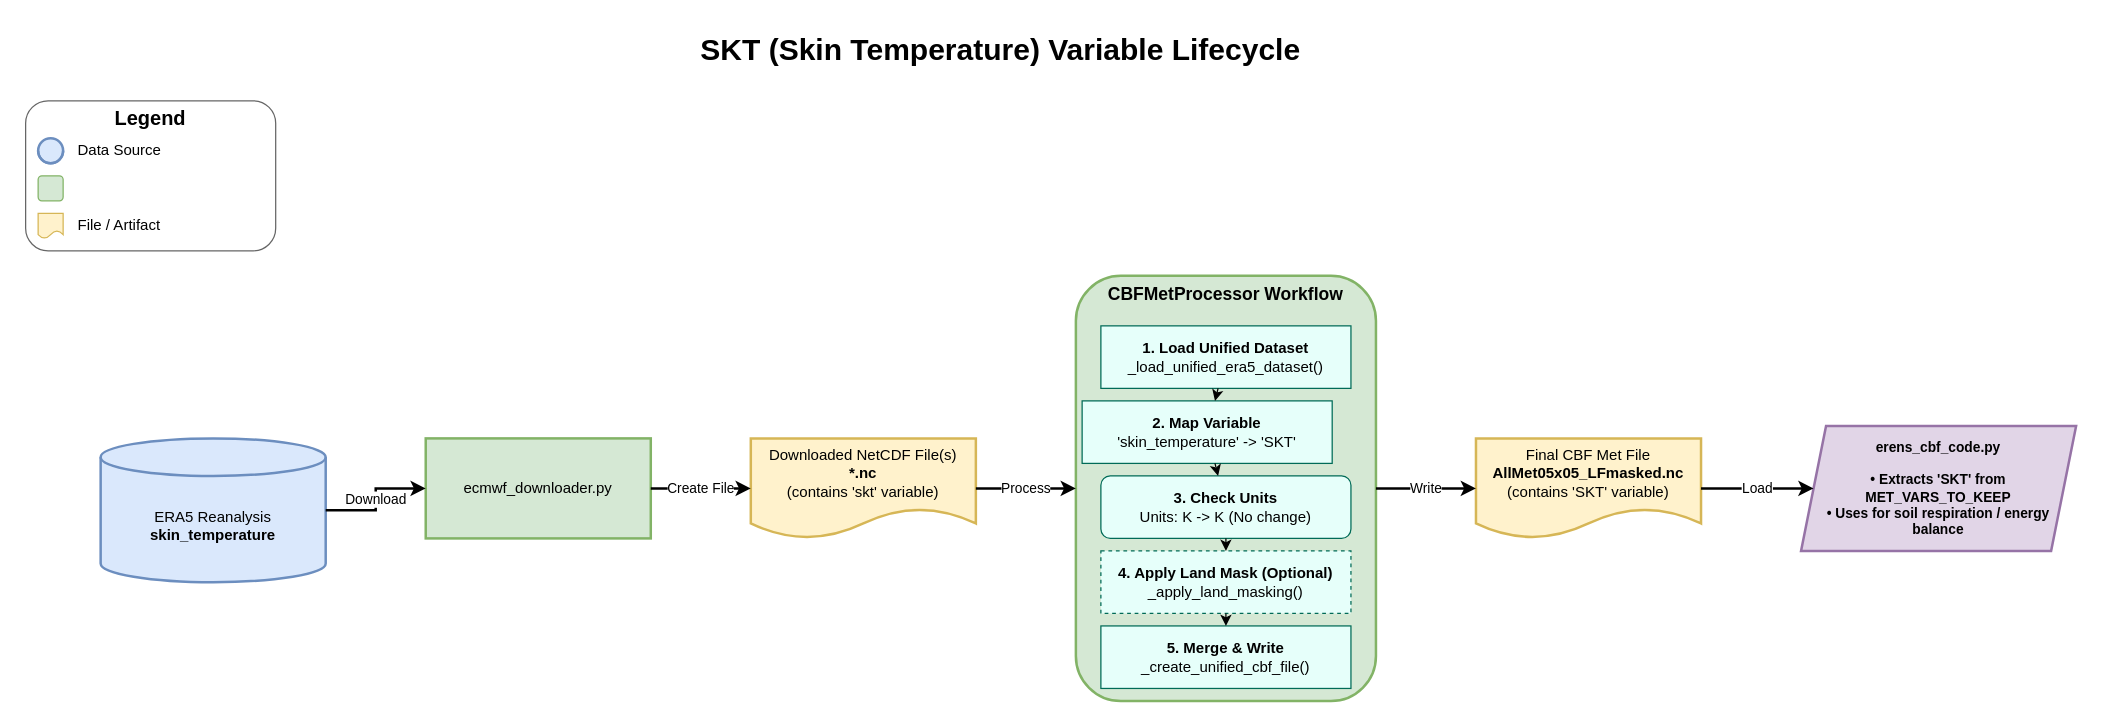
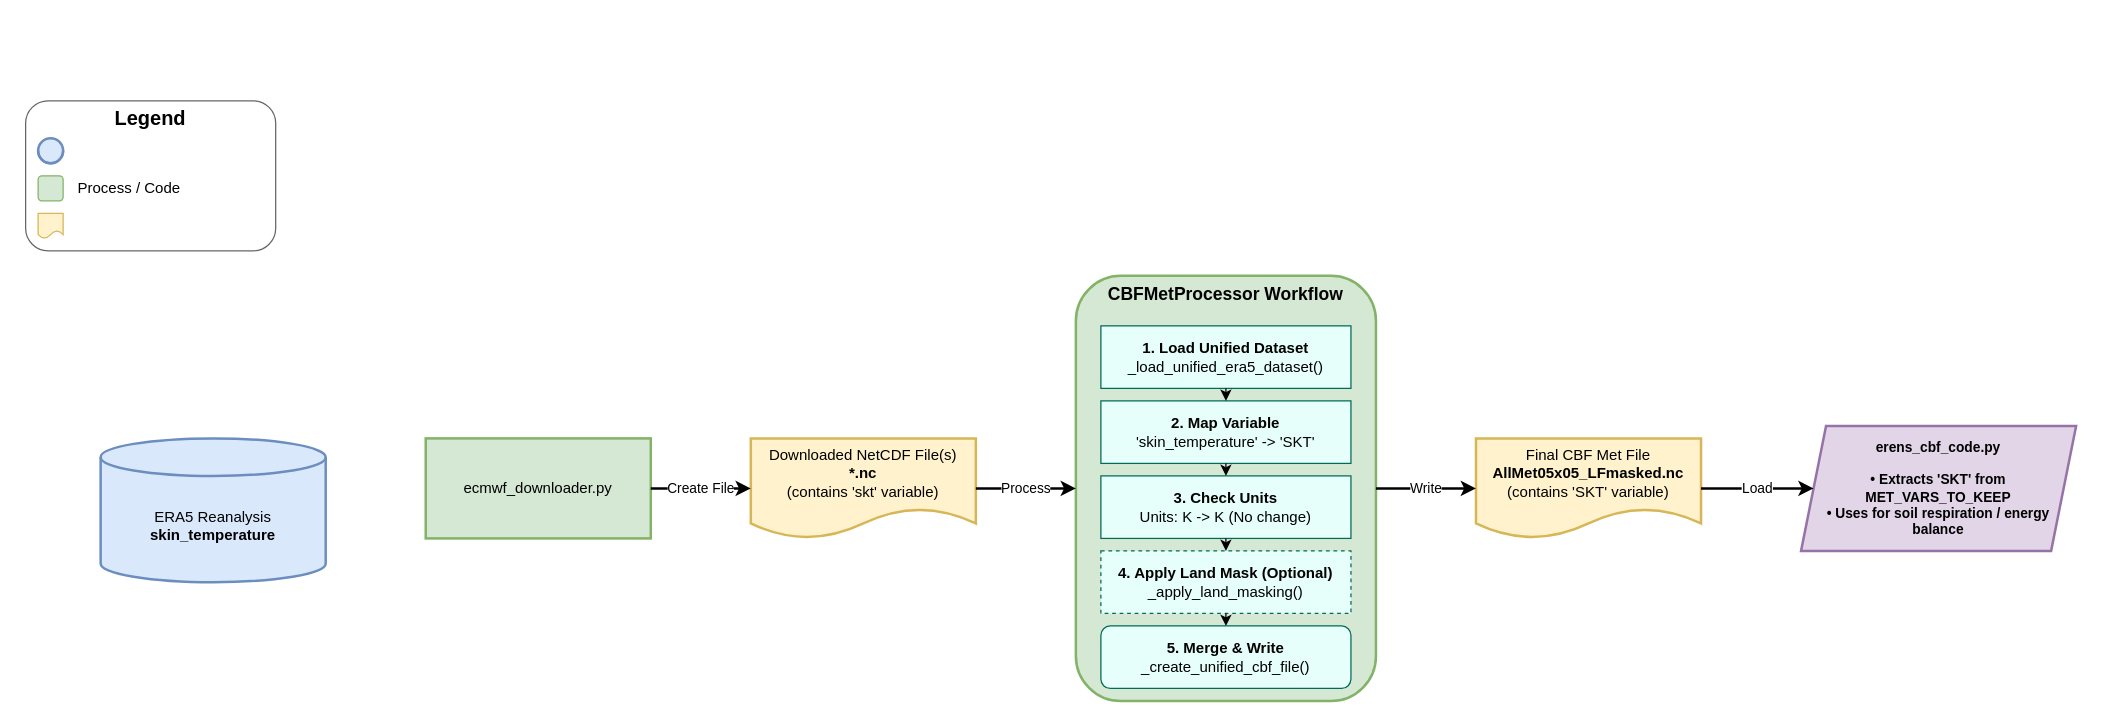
node "SKT (Skin Temperature) Variable Lifecycle": removed
node "Data Source": removed
node "Process / Code": added
node "File / Artifact": removed
node "2. Map Variable 'skin_temperature' -> 'SKT'": moved (1207, 432) -> (1226, 432)
edge "ERA5 Reanalysis skin_temperature" -> "ecmwf_downloader.py": removed, label "Download"
node "3. Check Units Units: K -> K (No change)": shape rounded rectangle -> rectangle
node "5. Merge & Write _create_unified_cbf_file()": shape rectangle -> rounded rectangle
